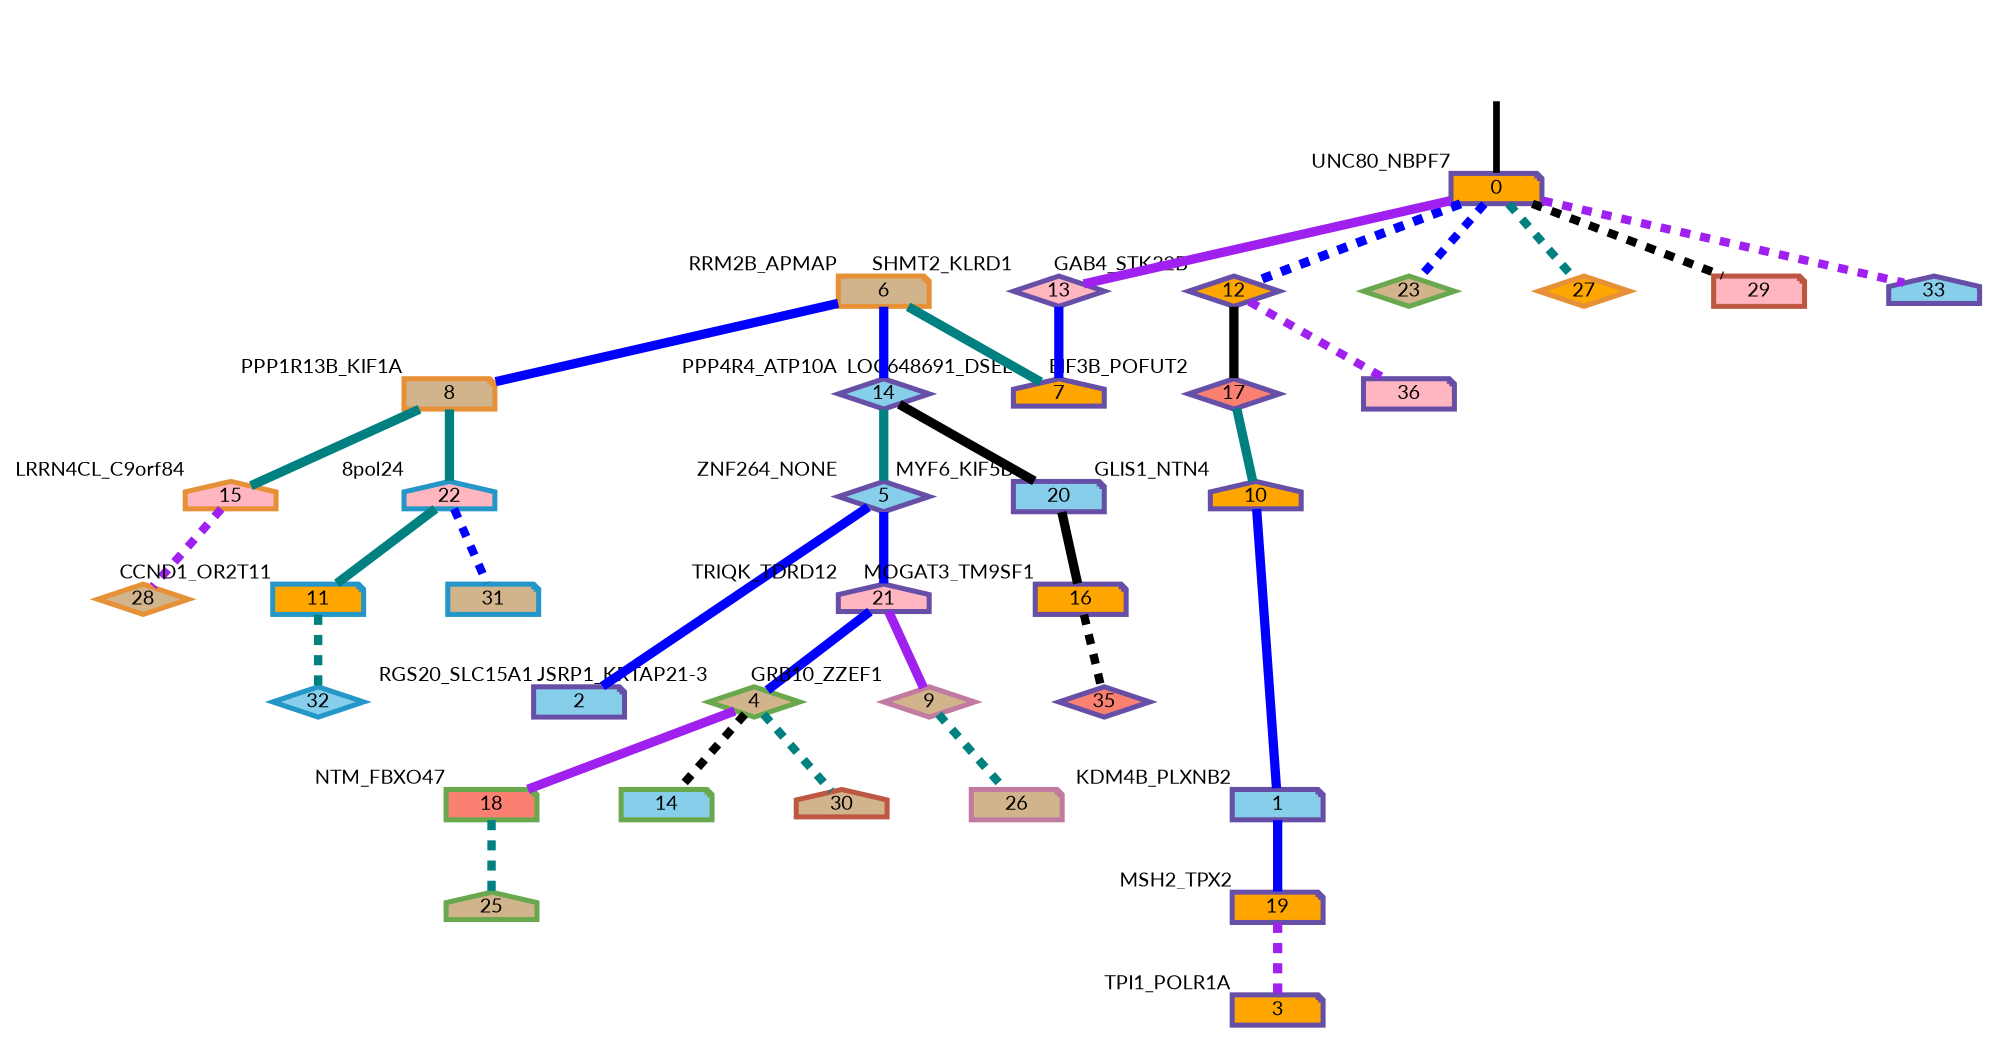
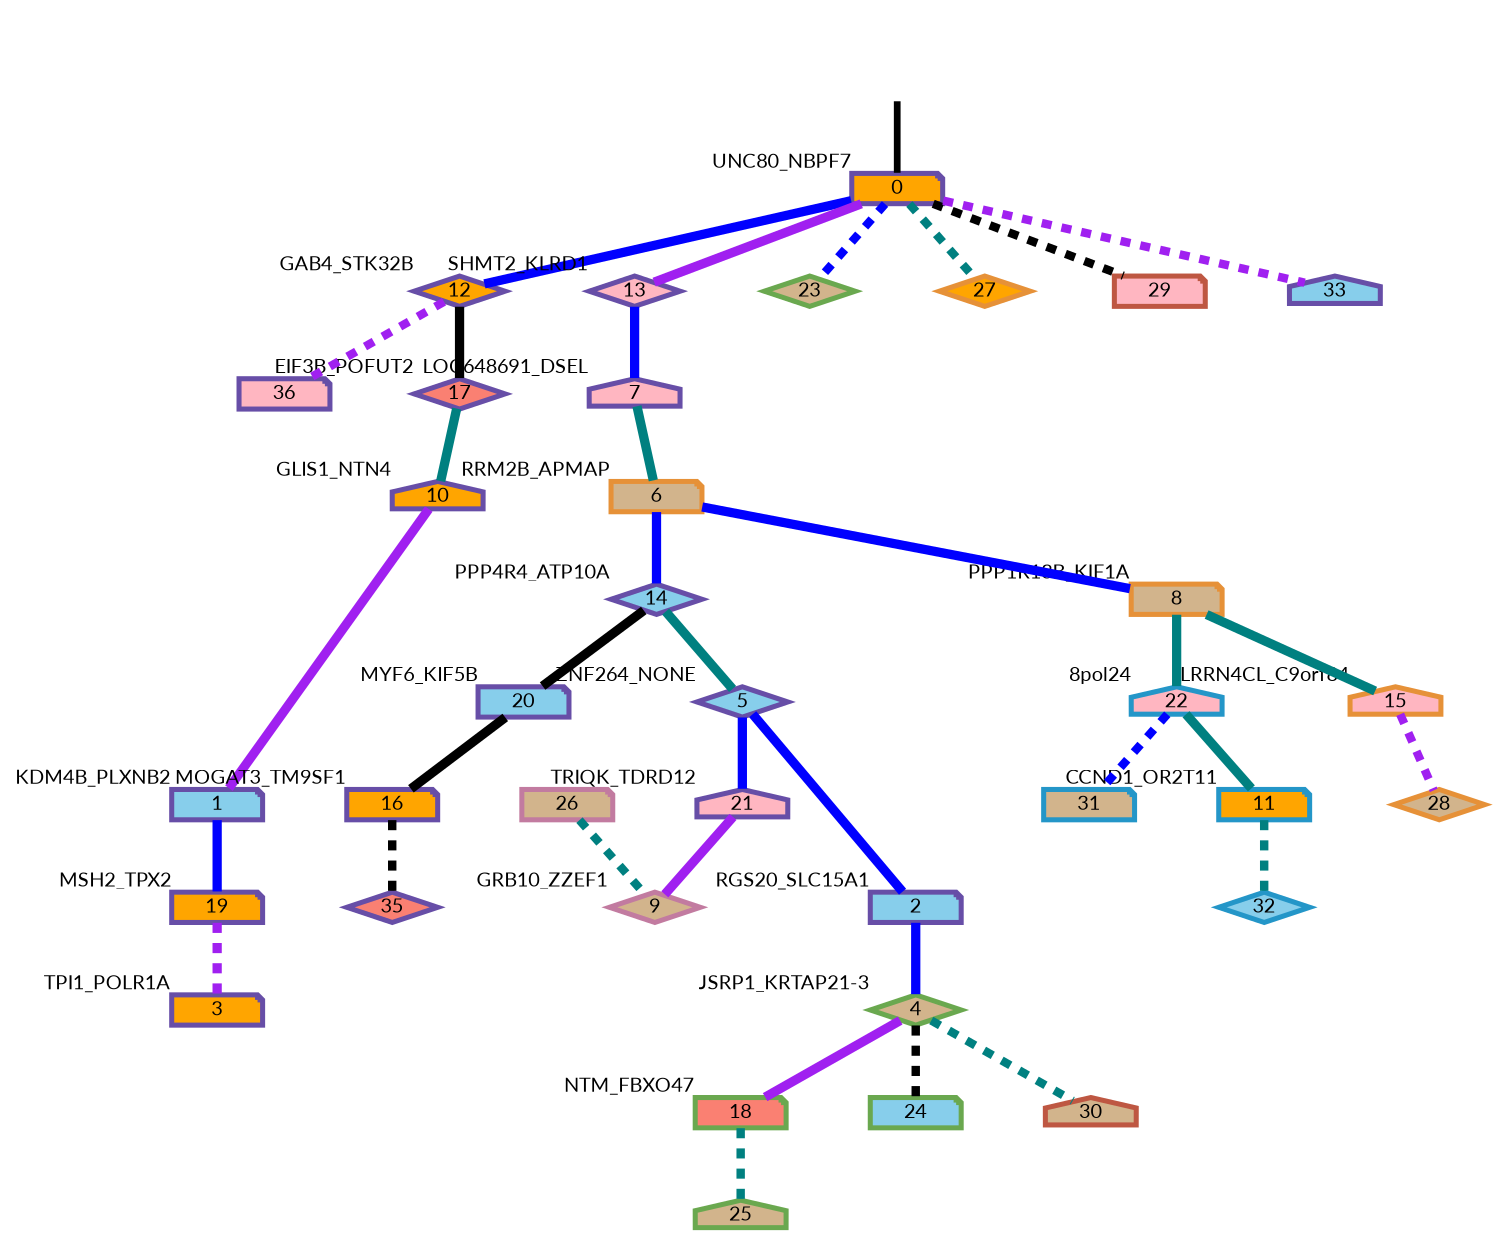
edge "0 UNC80_NBPF7" -> "12 GAB4_STK32B": style dashed -> solid
edge "6 RRM2B_APMAP" -> "7 LOC648691_DSEL": reversed
node "7 LOC648691_DSEL": fillcolor orange -> lightpink
edge "10 GLIS1_NTN4" -> "1 KDM4B_PLXNB2": color blue -> purple
edge "21 TRIQK_TDRD12" -> "4 JSRP1_KRTAP21-3": now "2 RGS20_SLC15A1" -> "4 JSRP1_KRTAP21-3"
edge "9 GRB10_ZZEF1" -> "26": reversed
node "14": label "14" -> "24"
